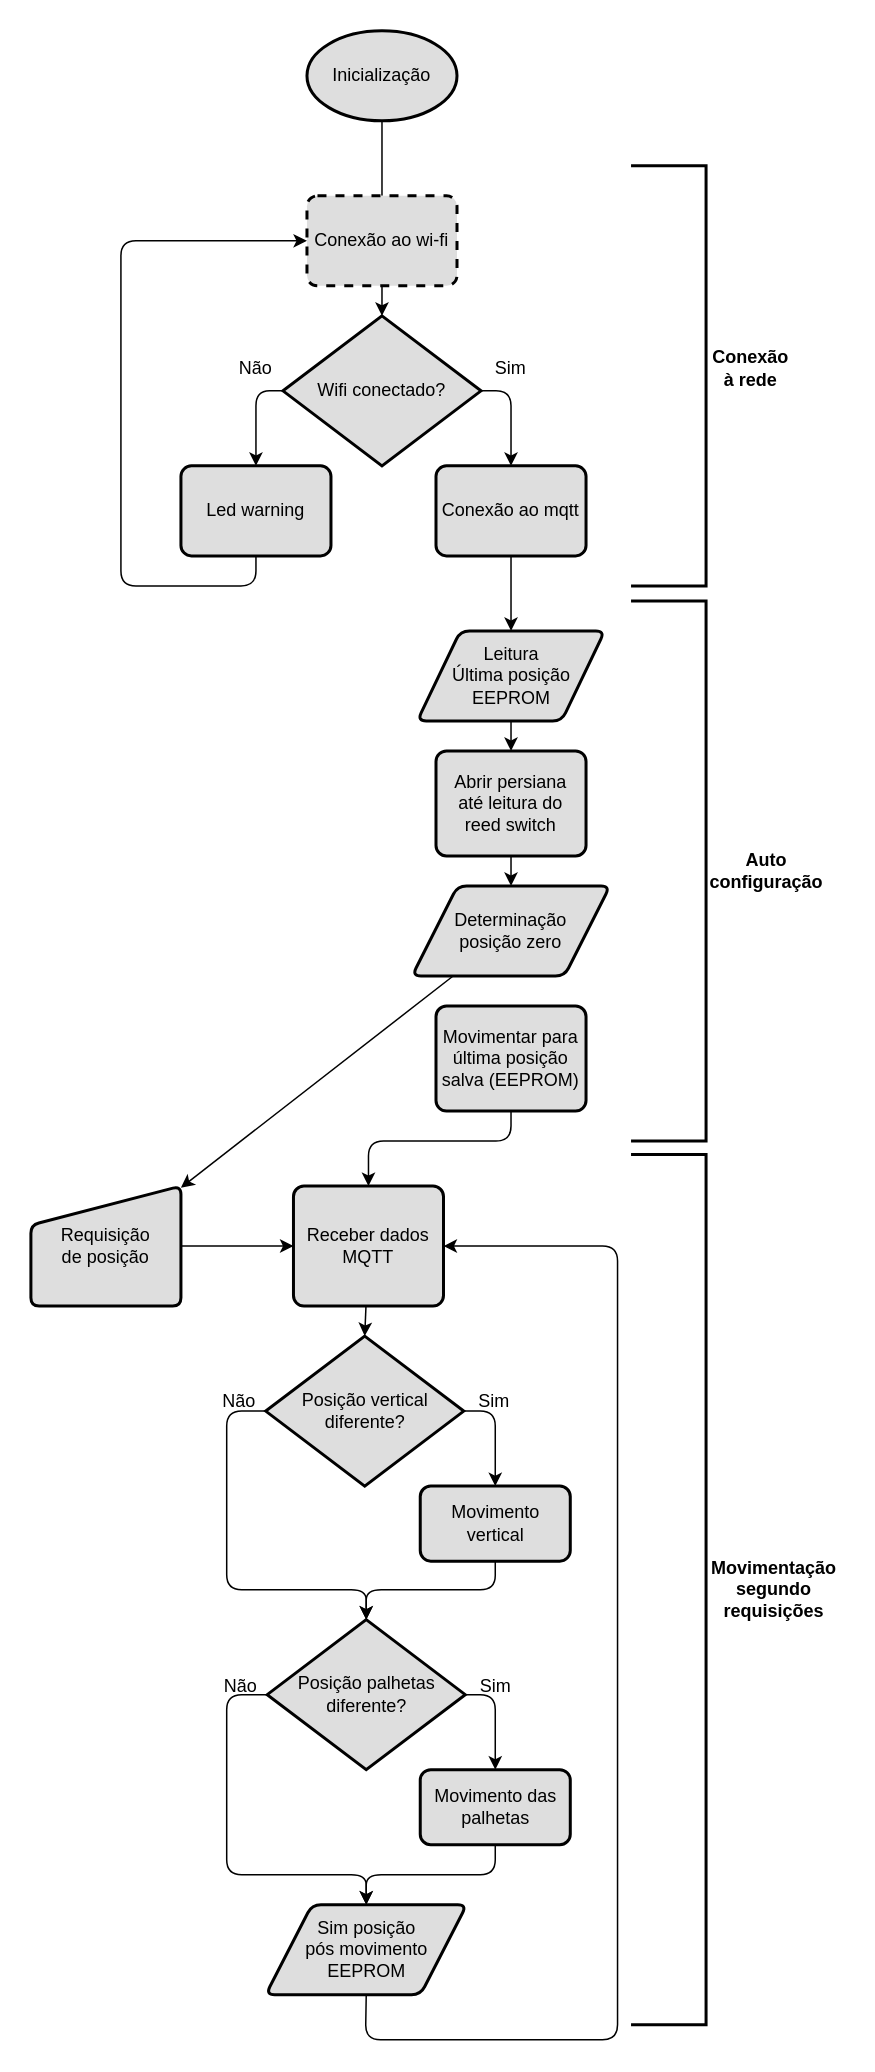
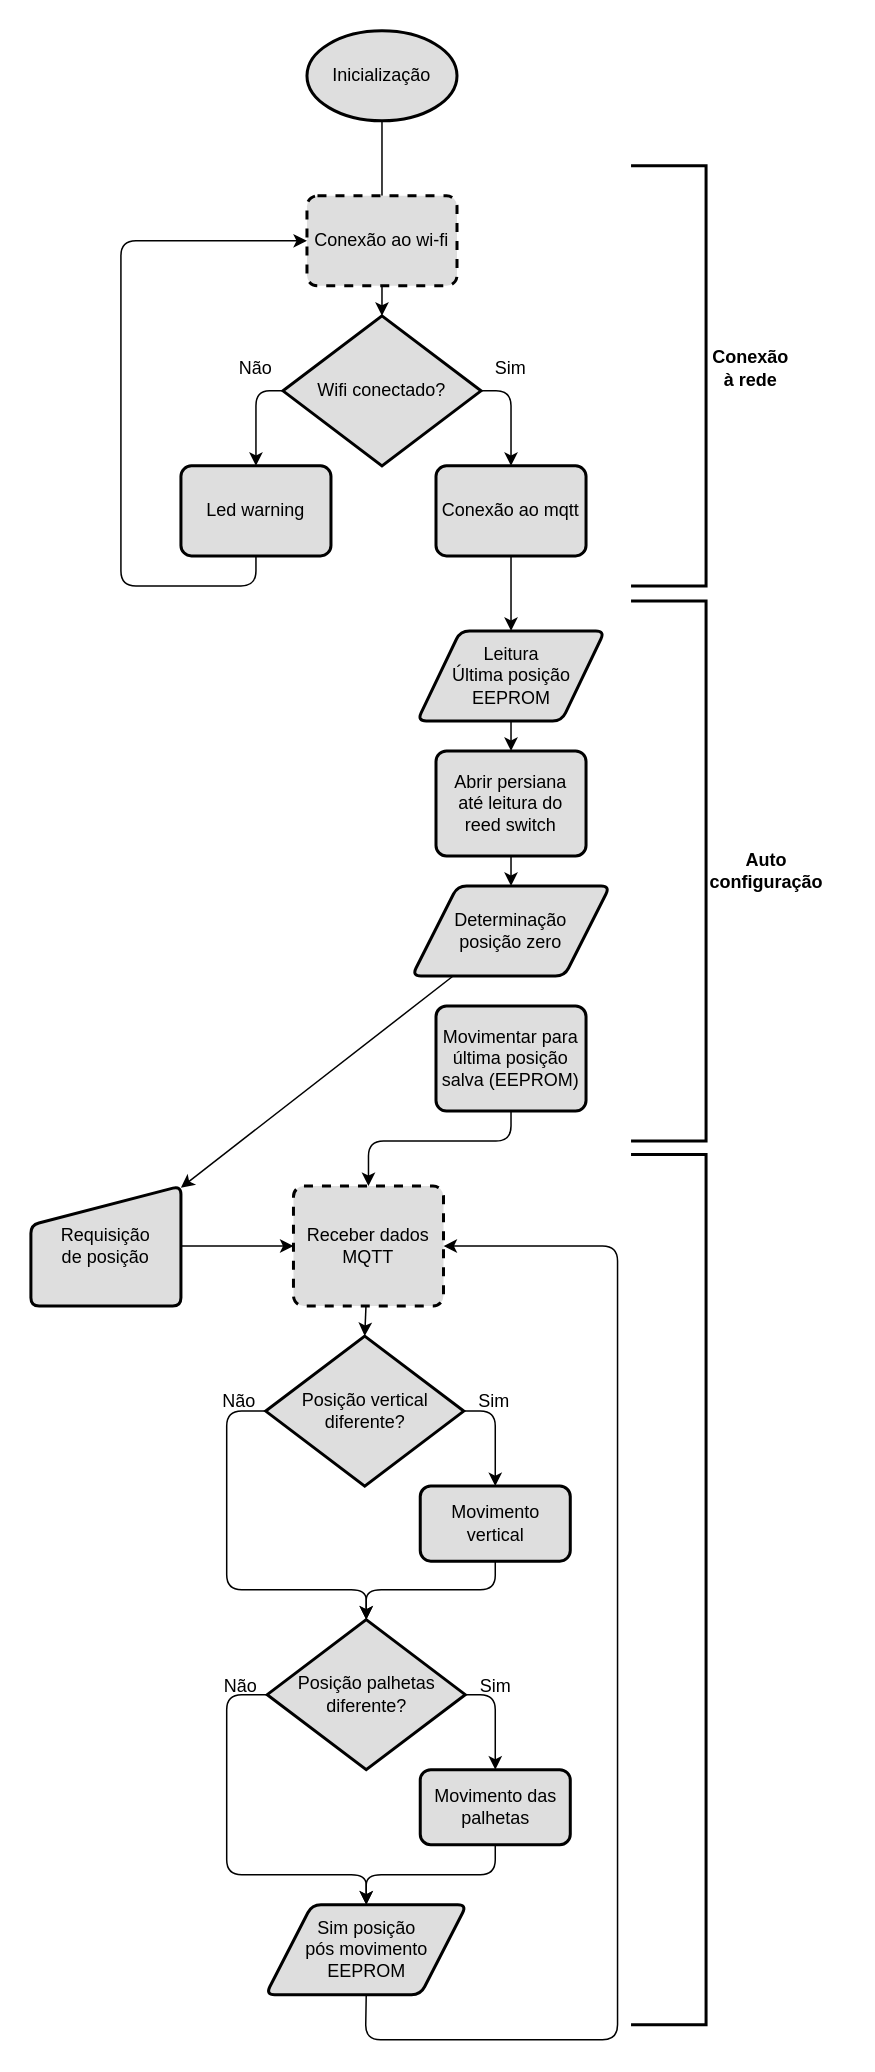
node "Receber dados MQTT": style solid -> dashed
node "Movimentação segundo requisições": removed
